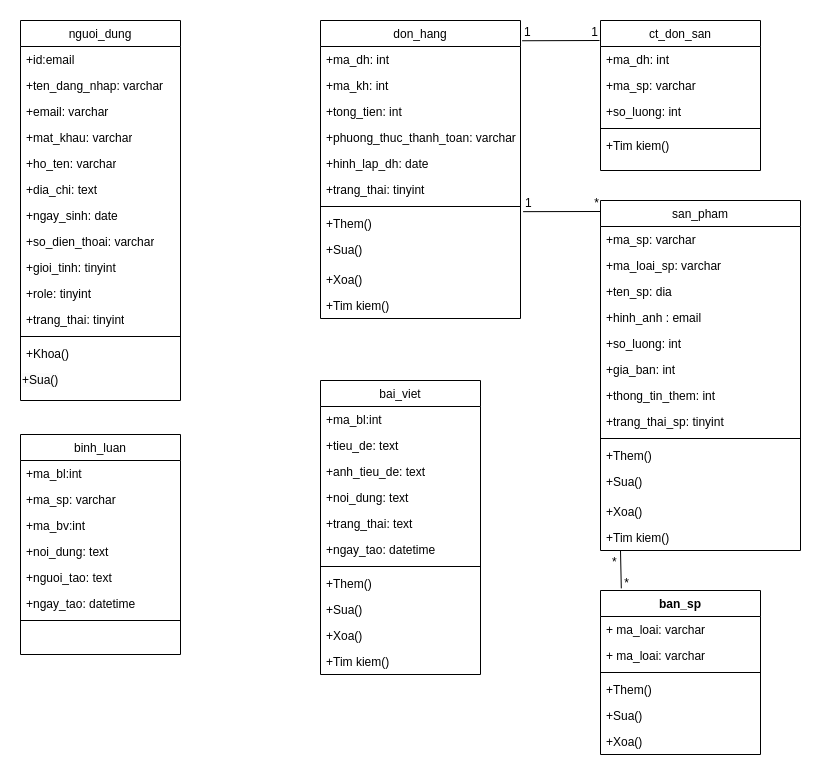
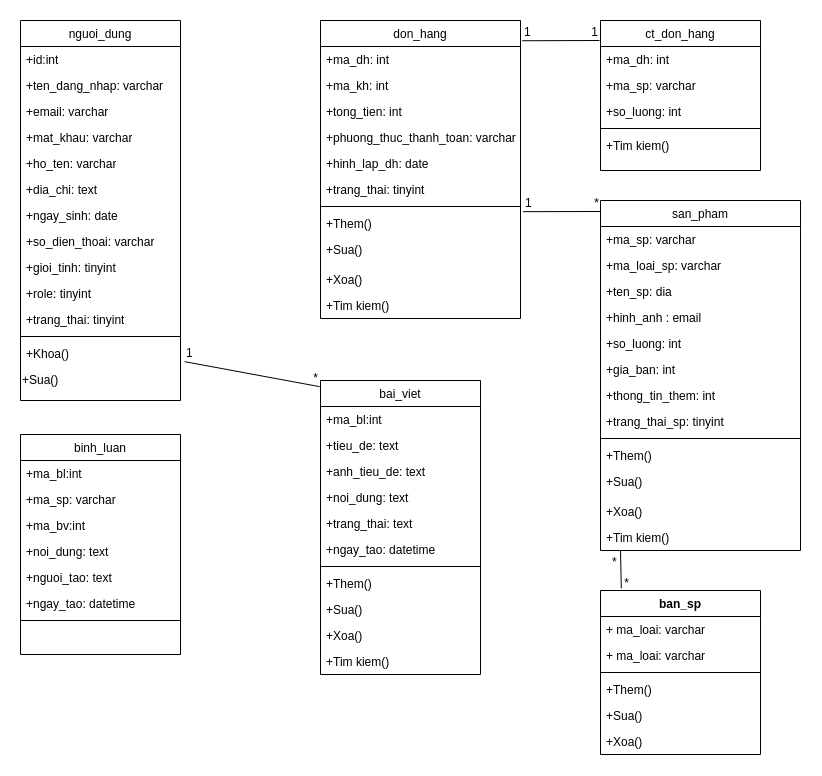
node "ct_don_san": label "ct_don_san" -> "ct_don_hang"
node "+id:email": label "+id:email" -> "+id:int"
edge "+Khoa()" -- "bai_viet": added, labels "1", "*"
